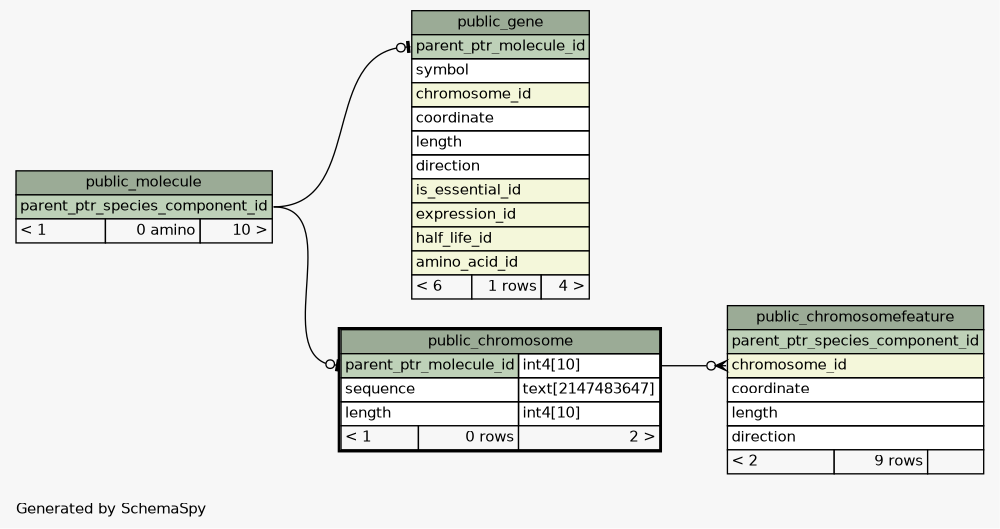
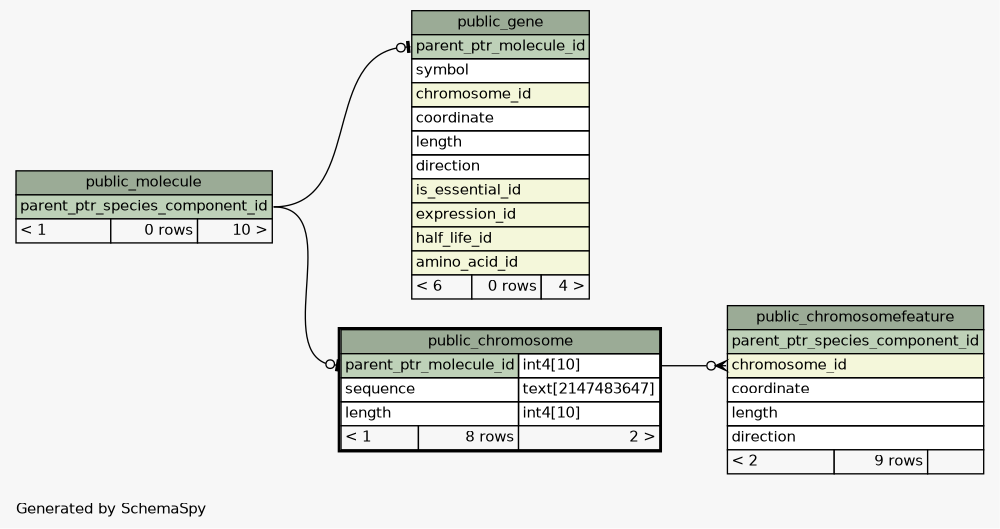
node "public_molecule": text "0 amino" -> "0 rows"
node "public_gene": text "1 rows" -> "0 rows"
node "public_chromosome": text "0 rows" -> "8 rows"
